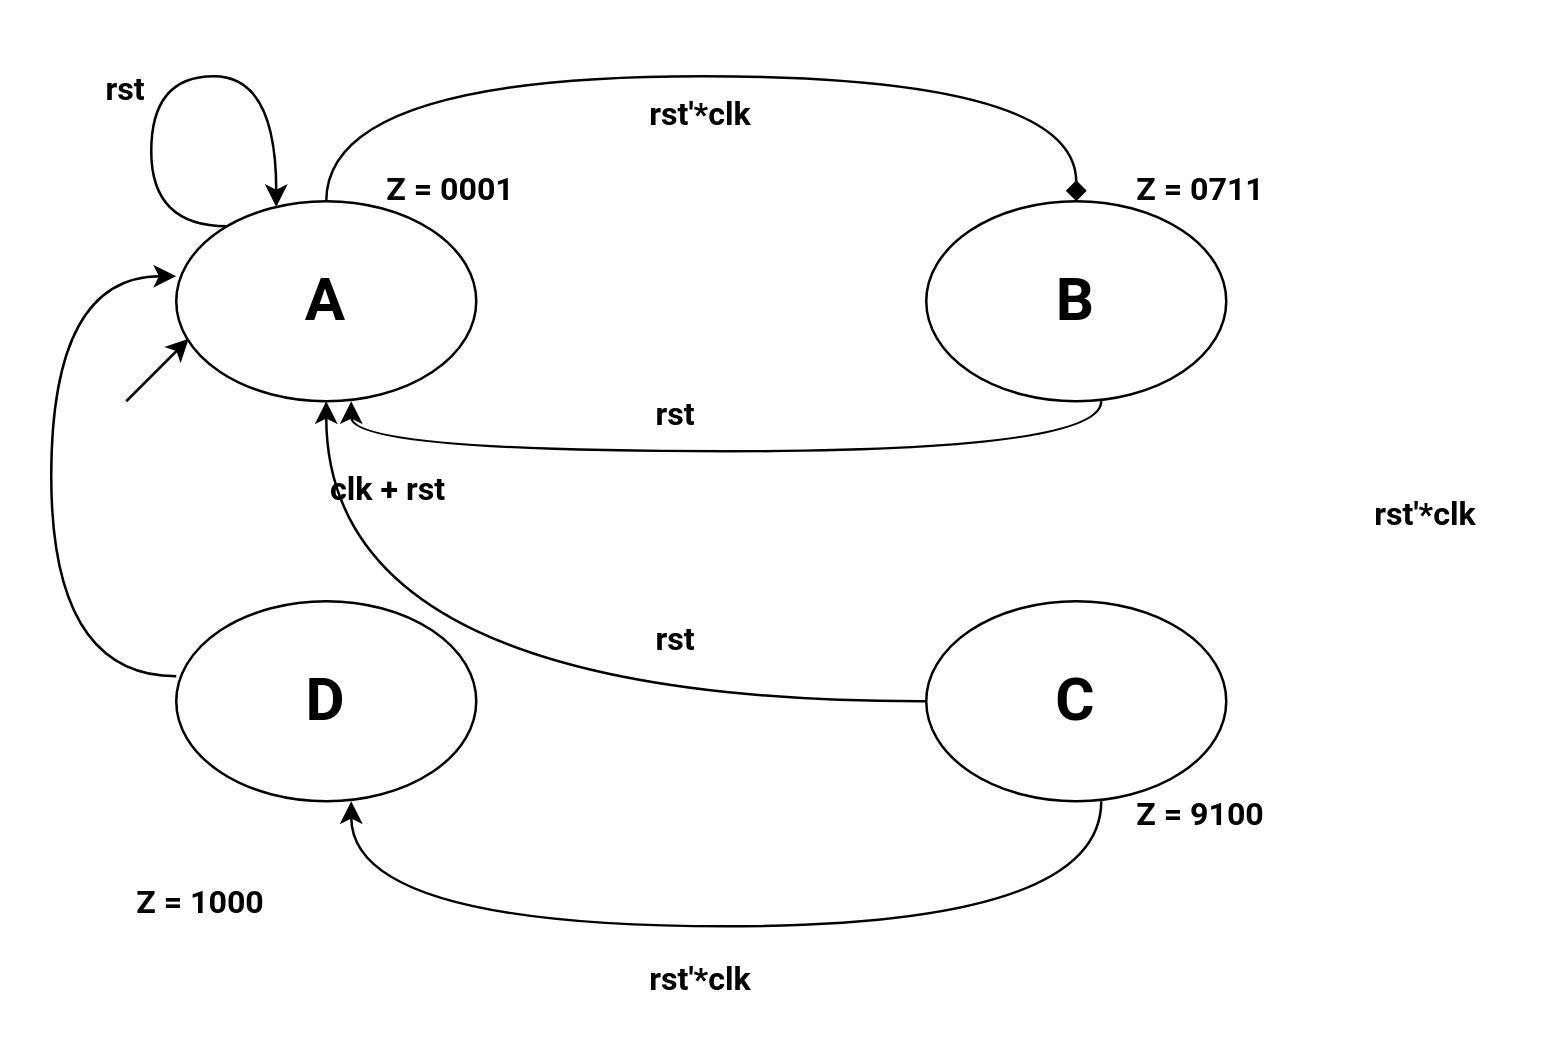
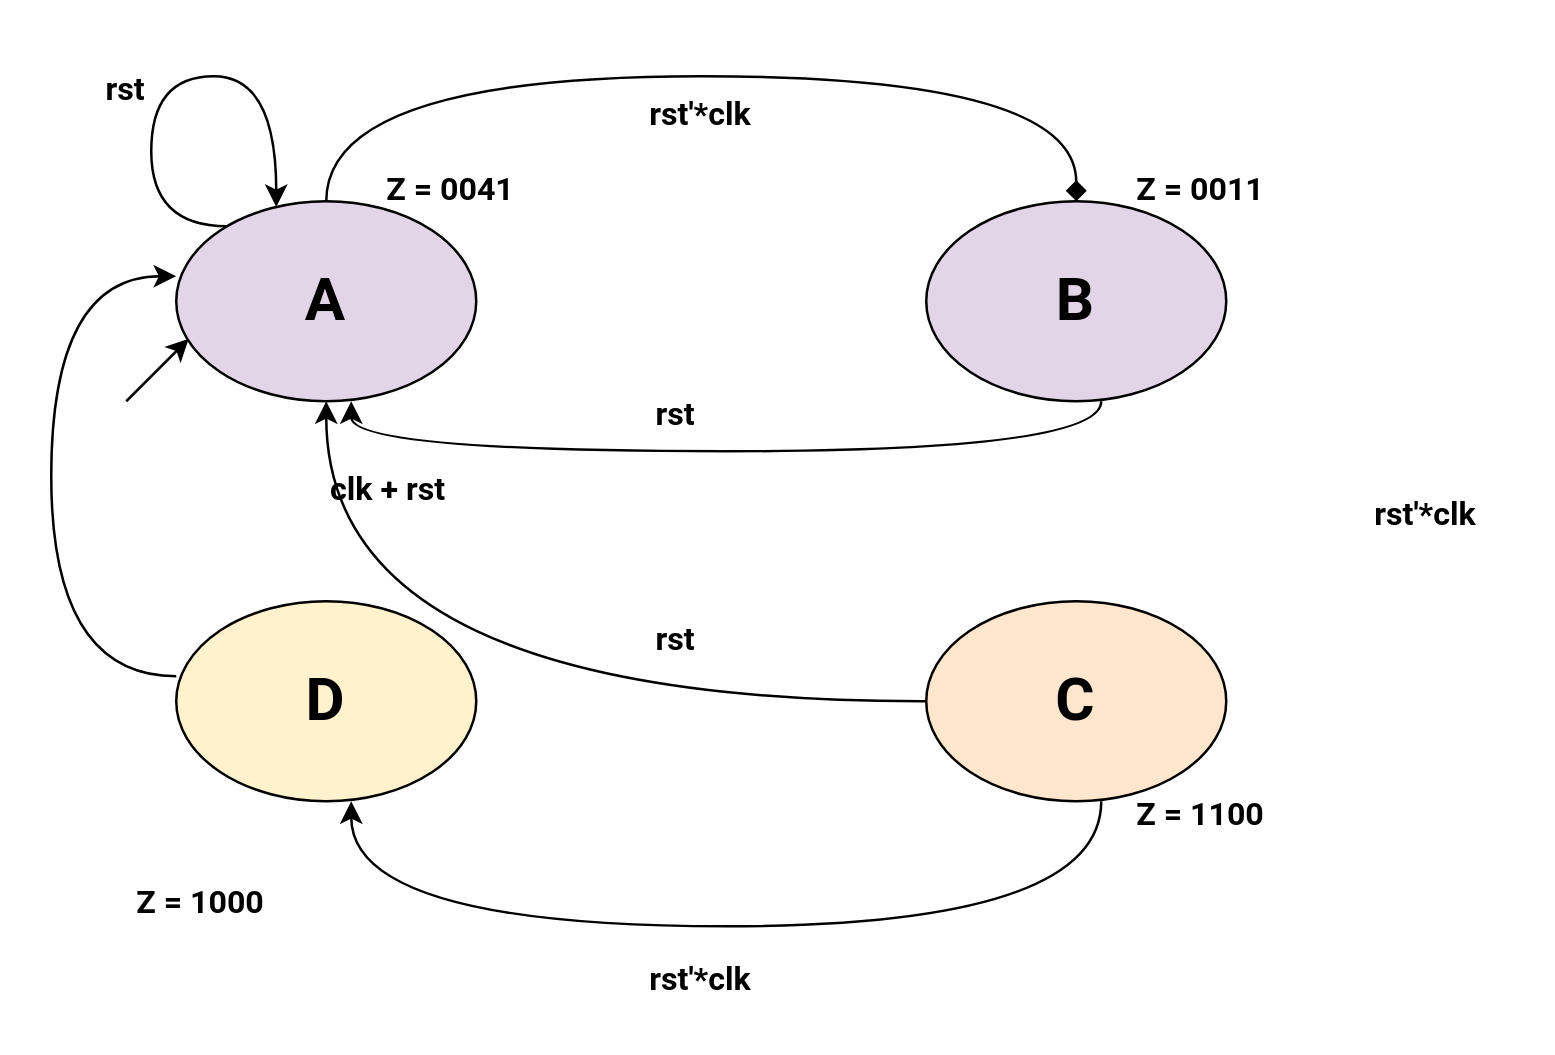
node "Z = 0001": label "Z = 0001" -> "Z = 0041"
node "Z = 0711": label "Z = 0711" -> "Z = 0011"
node "A": fillcolor #ffffff -> #e1d5e7
node "B": fillcolor #ffffff -> #e1d5e7
node "D": fillcolor #ffffff -> #fff2cc
node "C": fillcolor #ffffff -> #ffe6cc
node "Z = 9100": label "Z = 9100" -> "Z = 1100"
